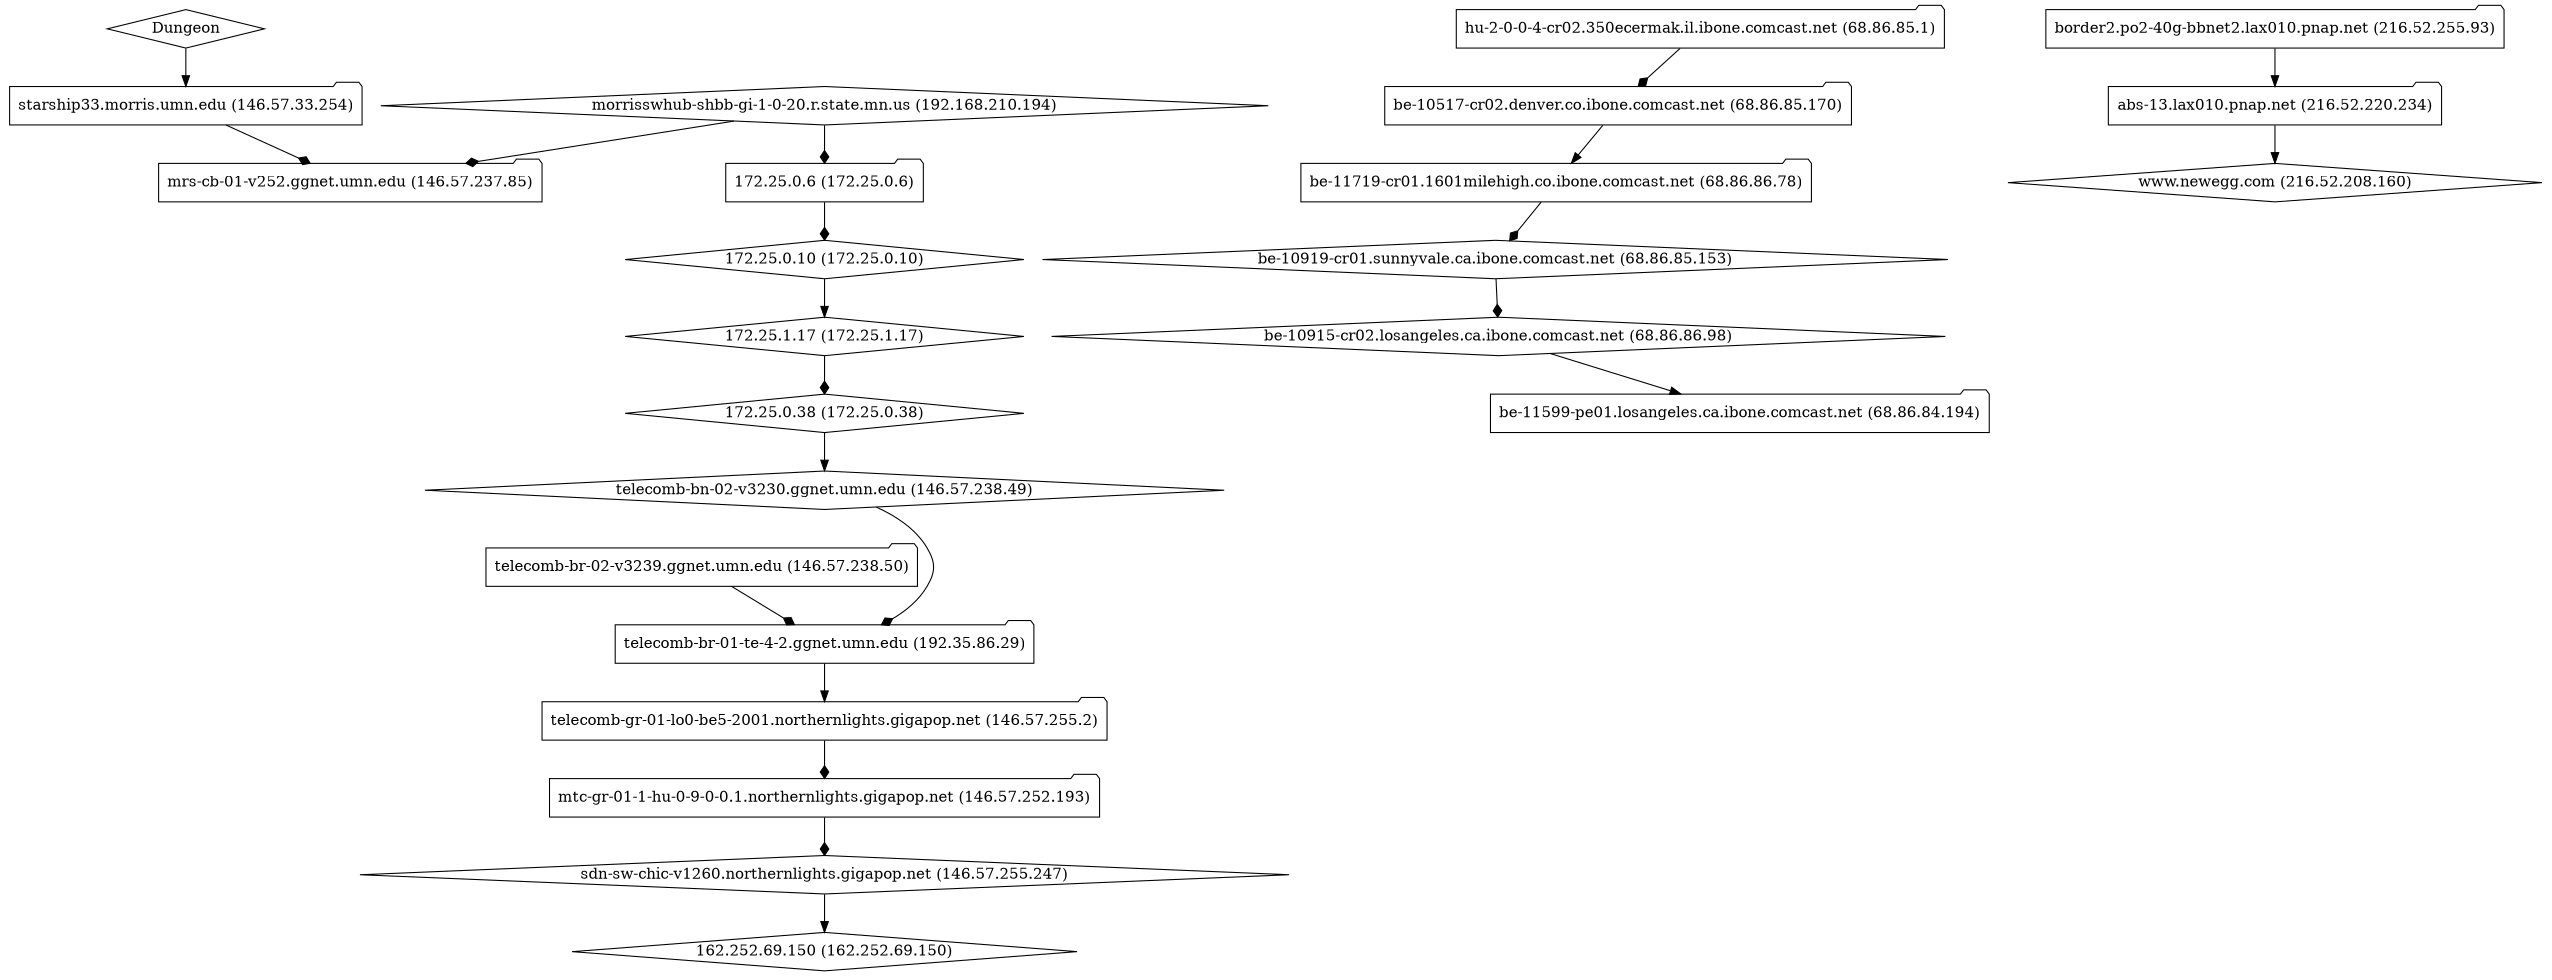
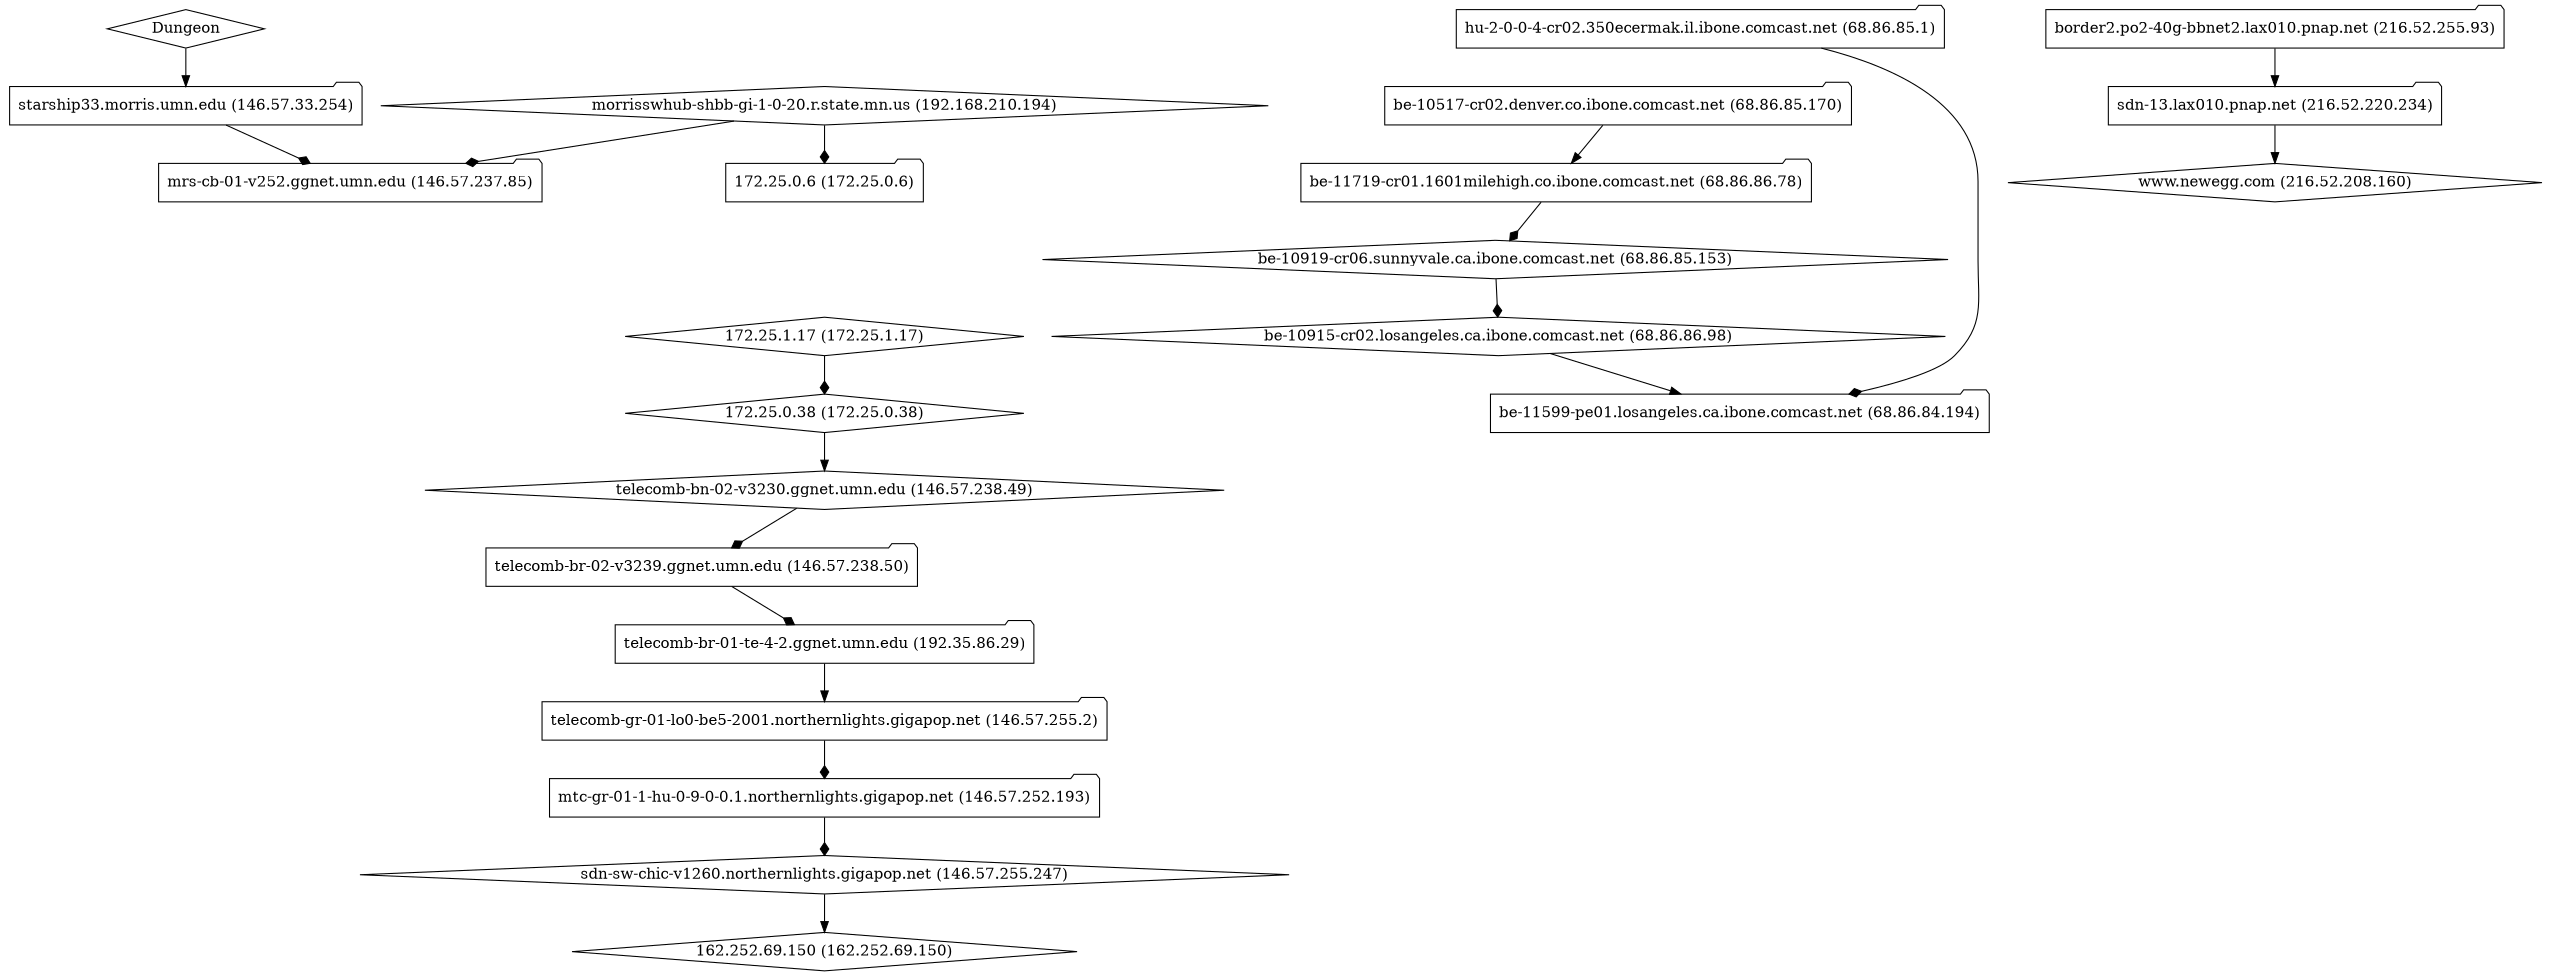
edge "hu-2-0-0-4-cr02.350ecermak.il.ibone.comcast.net (68.86.85.1)" -> "be-10517-cr02.denver.co.ibone.comcast.net (68.86.85.170)": now "hu-2-0-0-4-cr02.350ecermak.il.ibone.comcast.net (68.86.85.1)" -> "be-11599-pe01.losangeles.ca.ibone.comcast.net (68.86.84.194)"
node "abs-13.lax010.pnap.net (216.52.220.234)": label "abs-13.lax010.pnap.net (216.52.220.234)" -> "sdn-13.lax010.pnap.net (216.52.220.234)"
node "172.25.0.10 (172.25.0.10)": removed
node "be-10919-cr01.sunnyvale.ca.ibone.comcast.net (68.86.85.153)": label "be-10919-cr01.sunnyvale.ca.ibone.comcast.net (68.86.85.153)" -> "be-10919-cr06.sunnyvale.ca.ibone.comcast.net (68.86.85.153)"
edge "telecomb-bn-02-v3230.ggnet.umn.edu (146.57.238.49)" -> "telecomb-br-01-te-4-2.ggnet.umn.edu (192.35.86.29)": now "telecomb-bn-02-v3230.ggnet.umn.edu (146.57.238.49)" -> "telecomb-br-02-v3239.ggnet.umn.edu (146.57.238.50)"
